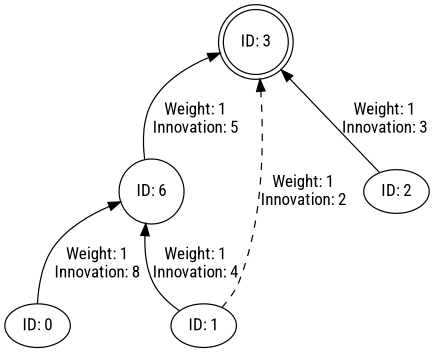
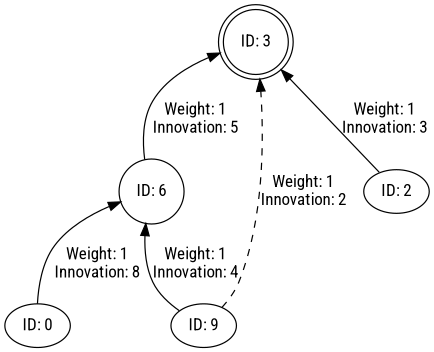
node "ID: 1": label "ID: 1" -> "ID: 9"
